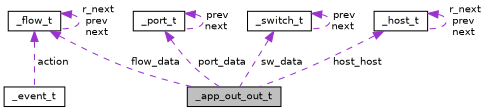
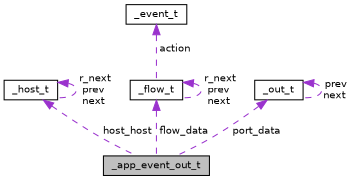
node "_port_t": label "_port_t" -> "_out_t"
node "_switch_t": removed
edge "_event_t" -> "_flow_t": reversed
node "_app_out_out_t": label "_app_out_out_t" -> "_app_event_out_t"
